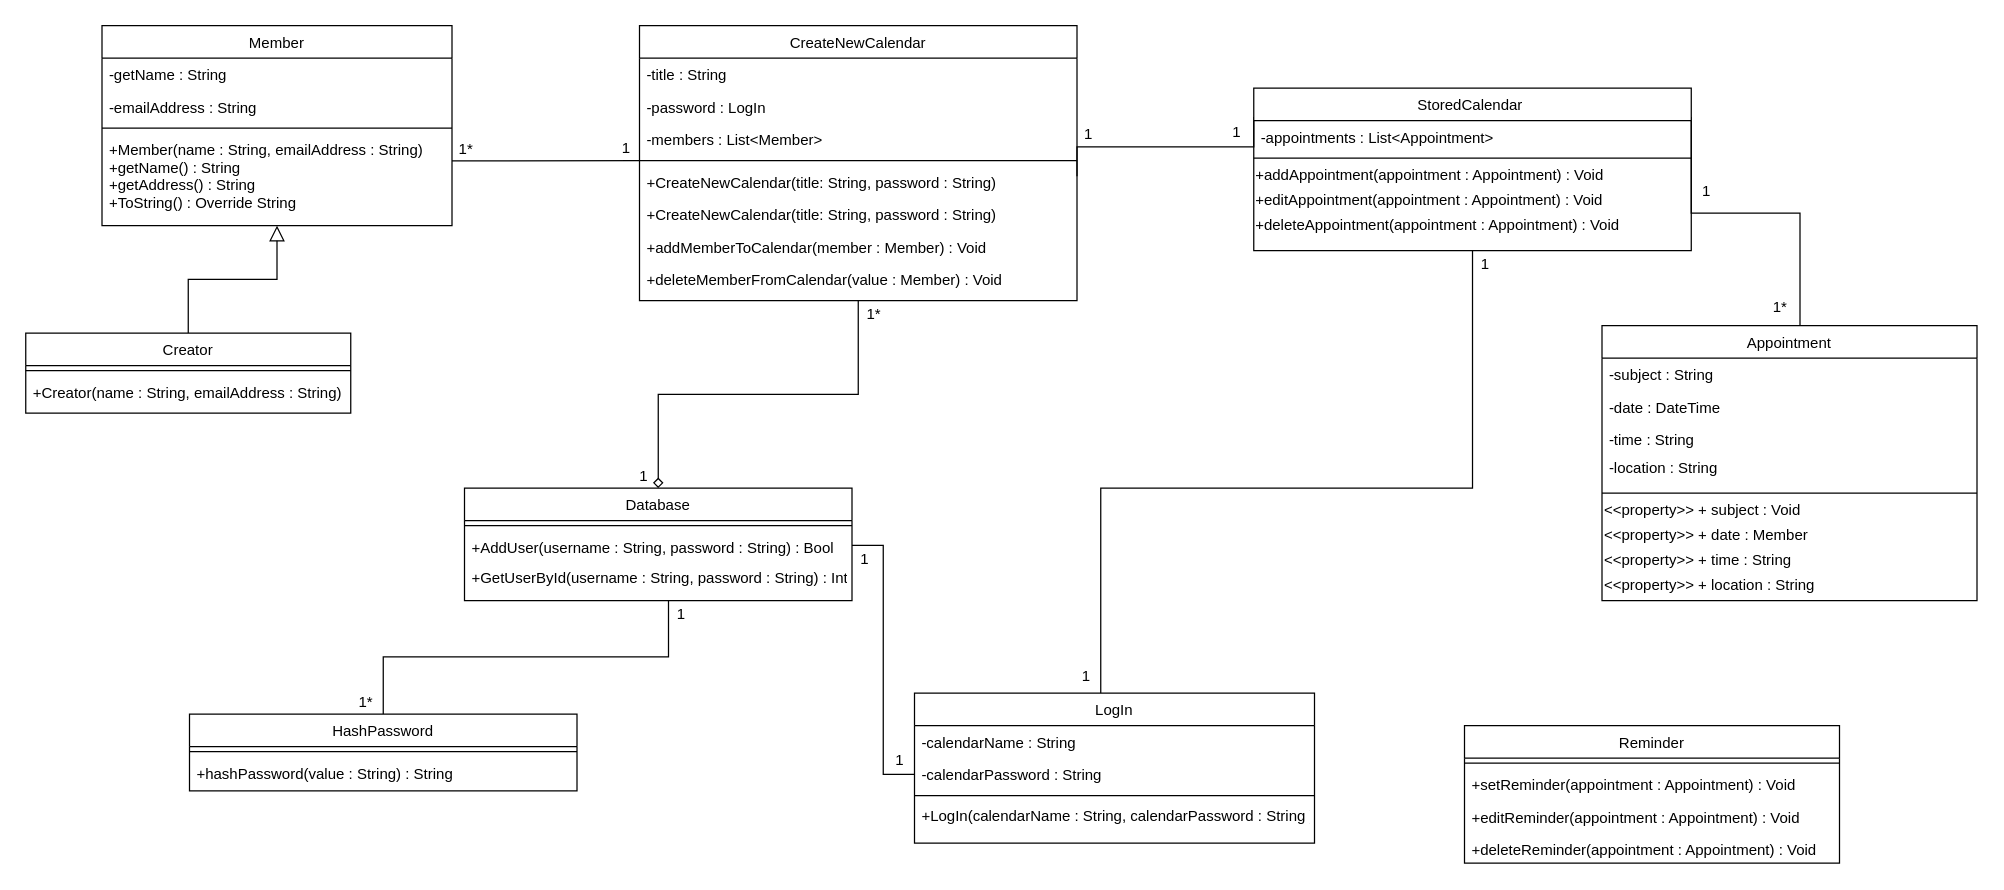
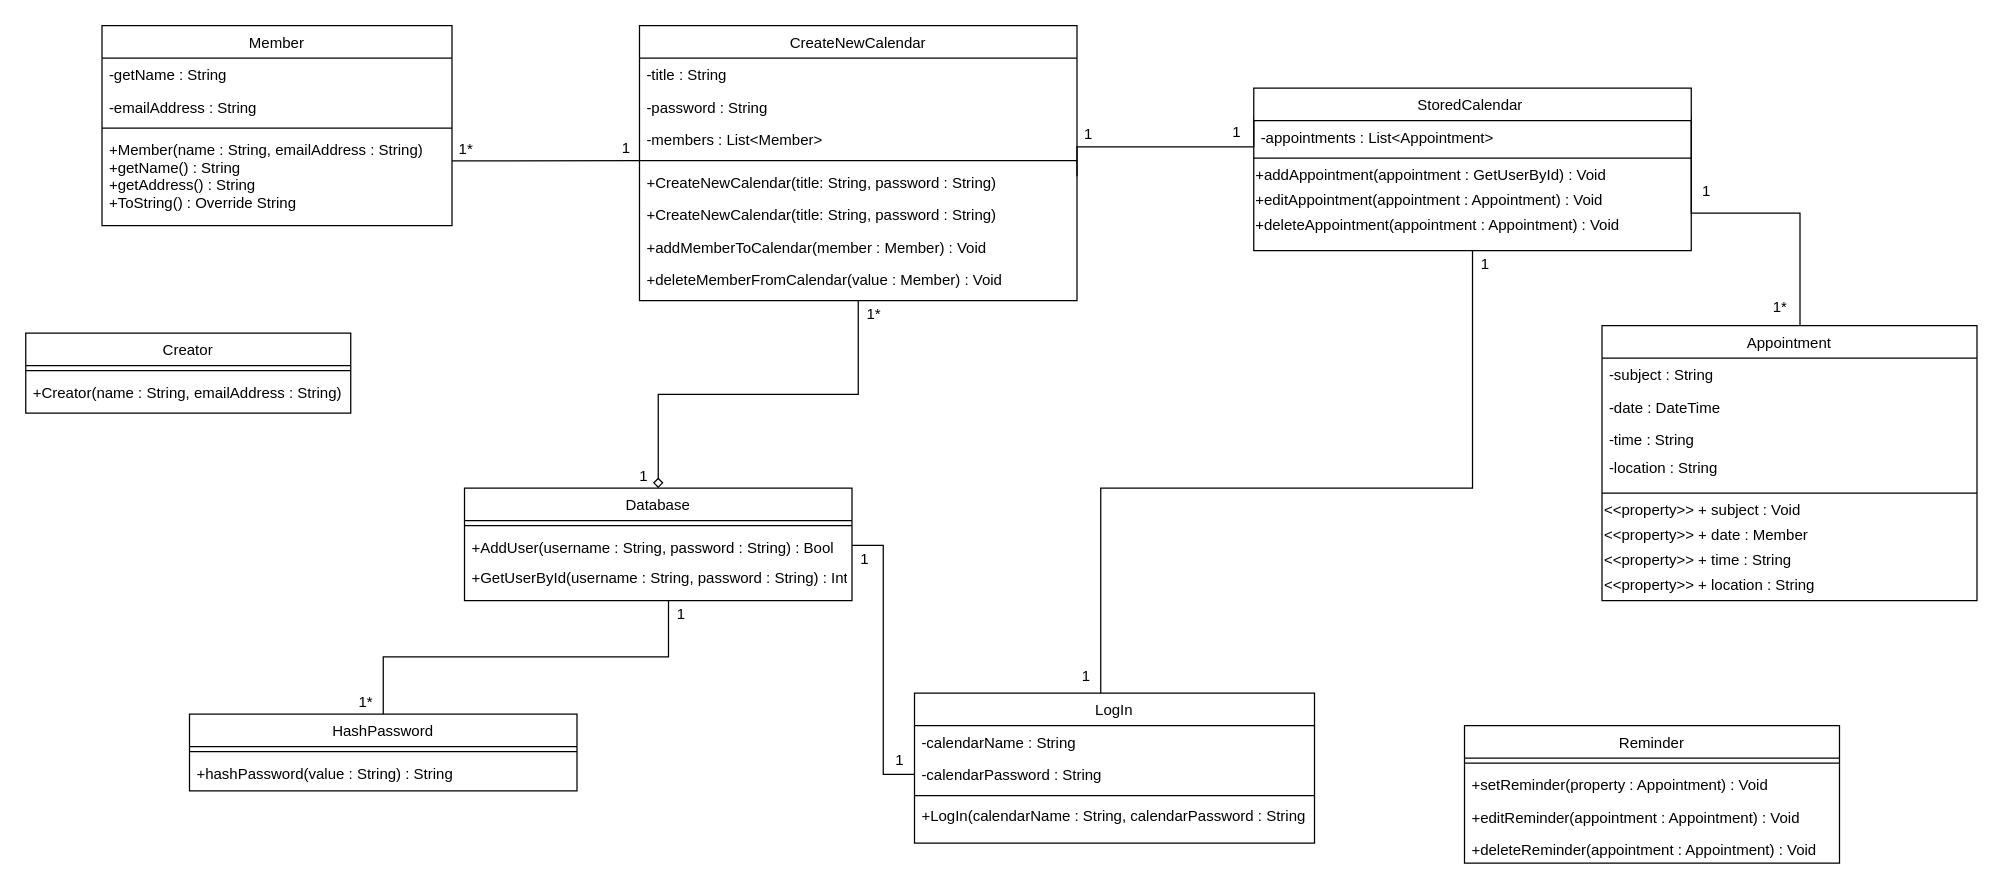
node "-password : LogIn": label "-password : LogIn" -> "-password : String"
node "+addAppointment(appointment : Appointment) : Void": label "+addAppointment(appointment : Appointment) : Void" -> "+addAppointment(appointment : GetUserById) : Void"
edge "Creator" -> "Member": removed
node "+setReminder(appointment : Appointment) : Void": label "+setReminder(appointment : Appointment) : Void" -> "+setReminder(property : Appointment) : Void"
